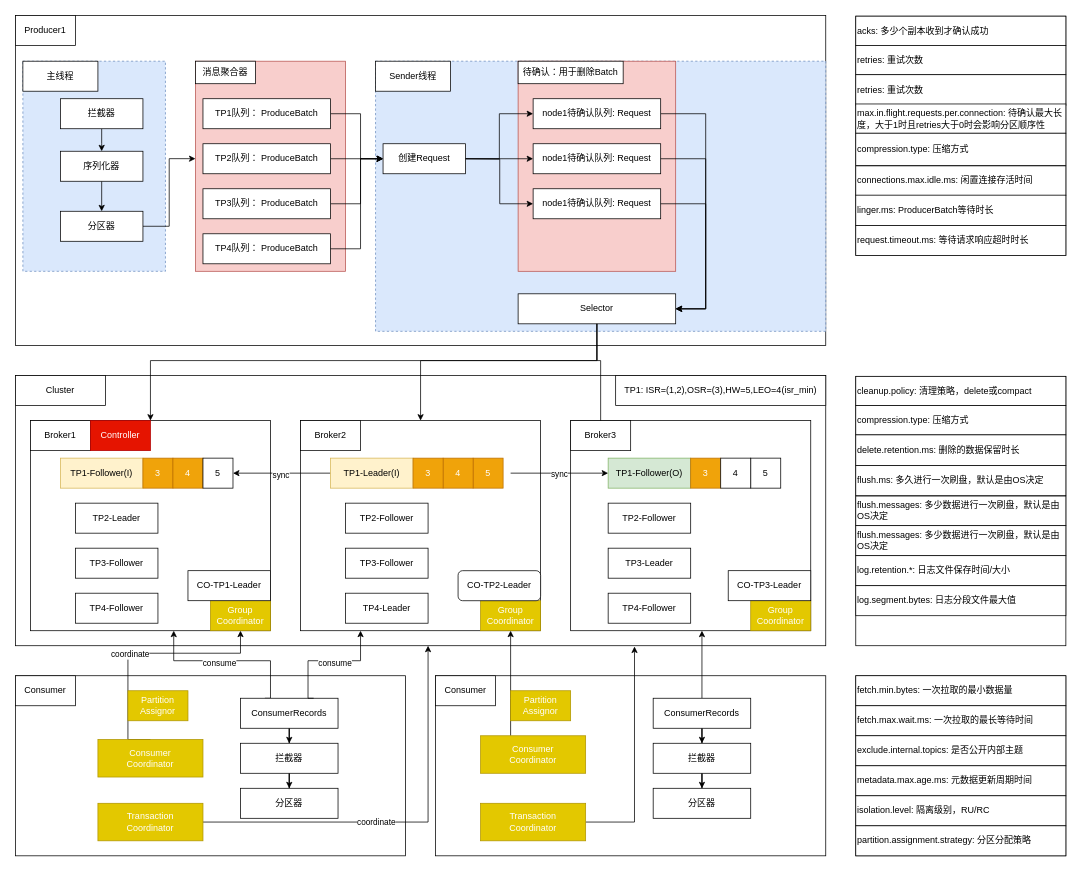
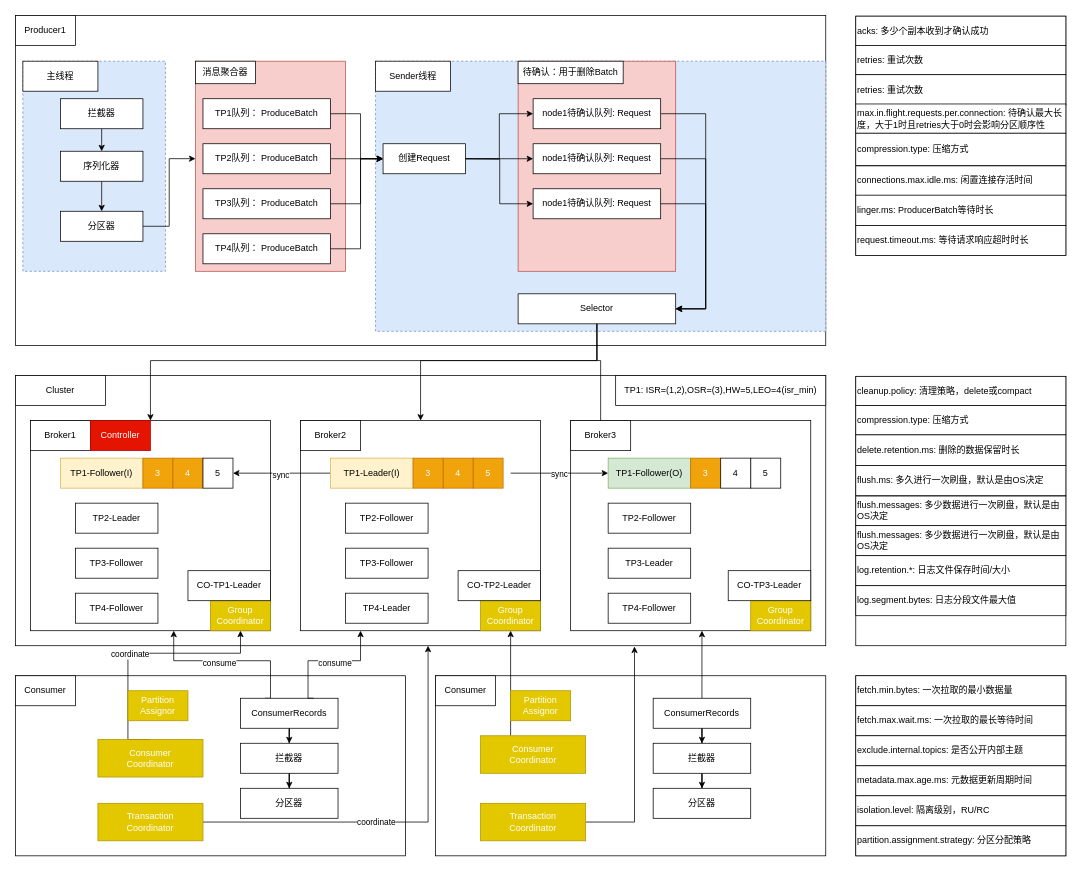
node "CO-TP2-Leader": shape rounded rectangle -> rectangle
